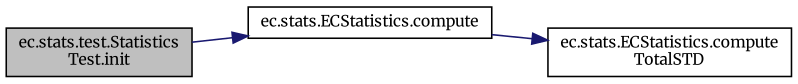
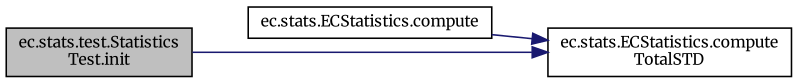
edge "ec.stats.test.Statistics Test.init" -> "ec.stats.ECStatistics.compute": now "ec.stats.test.Statistics Test.init" -> "ec.stats.ECStatistics.compute TotalSTD"
